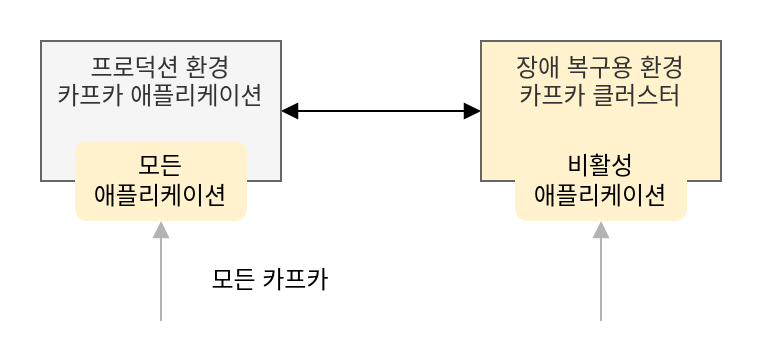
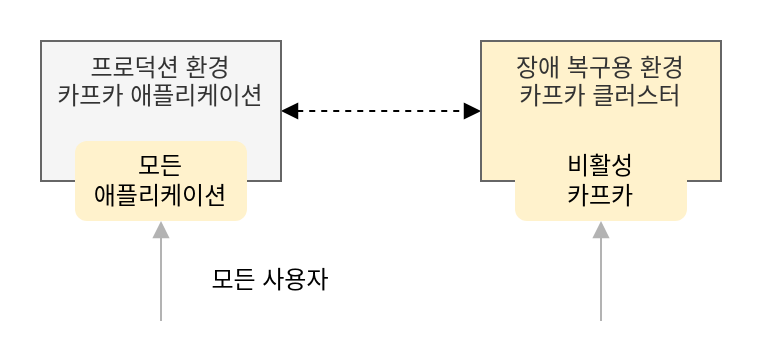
edge "프로덕션 환경 카프카 애플리케이션" -- "장애 복구용 환경 카프카 클러스터": style solid -> dashed
node "비활성 애플리케이션": label "비활성 애플리케이션" -> "비활성 카프카"
node "모든 카프카": label "모든 카프카" -> "모든 사용자"
